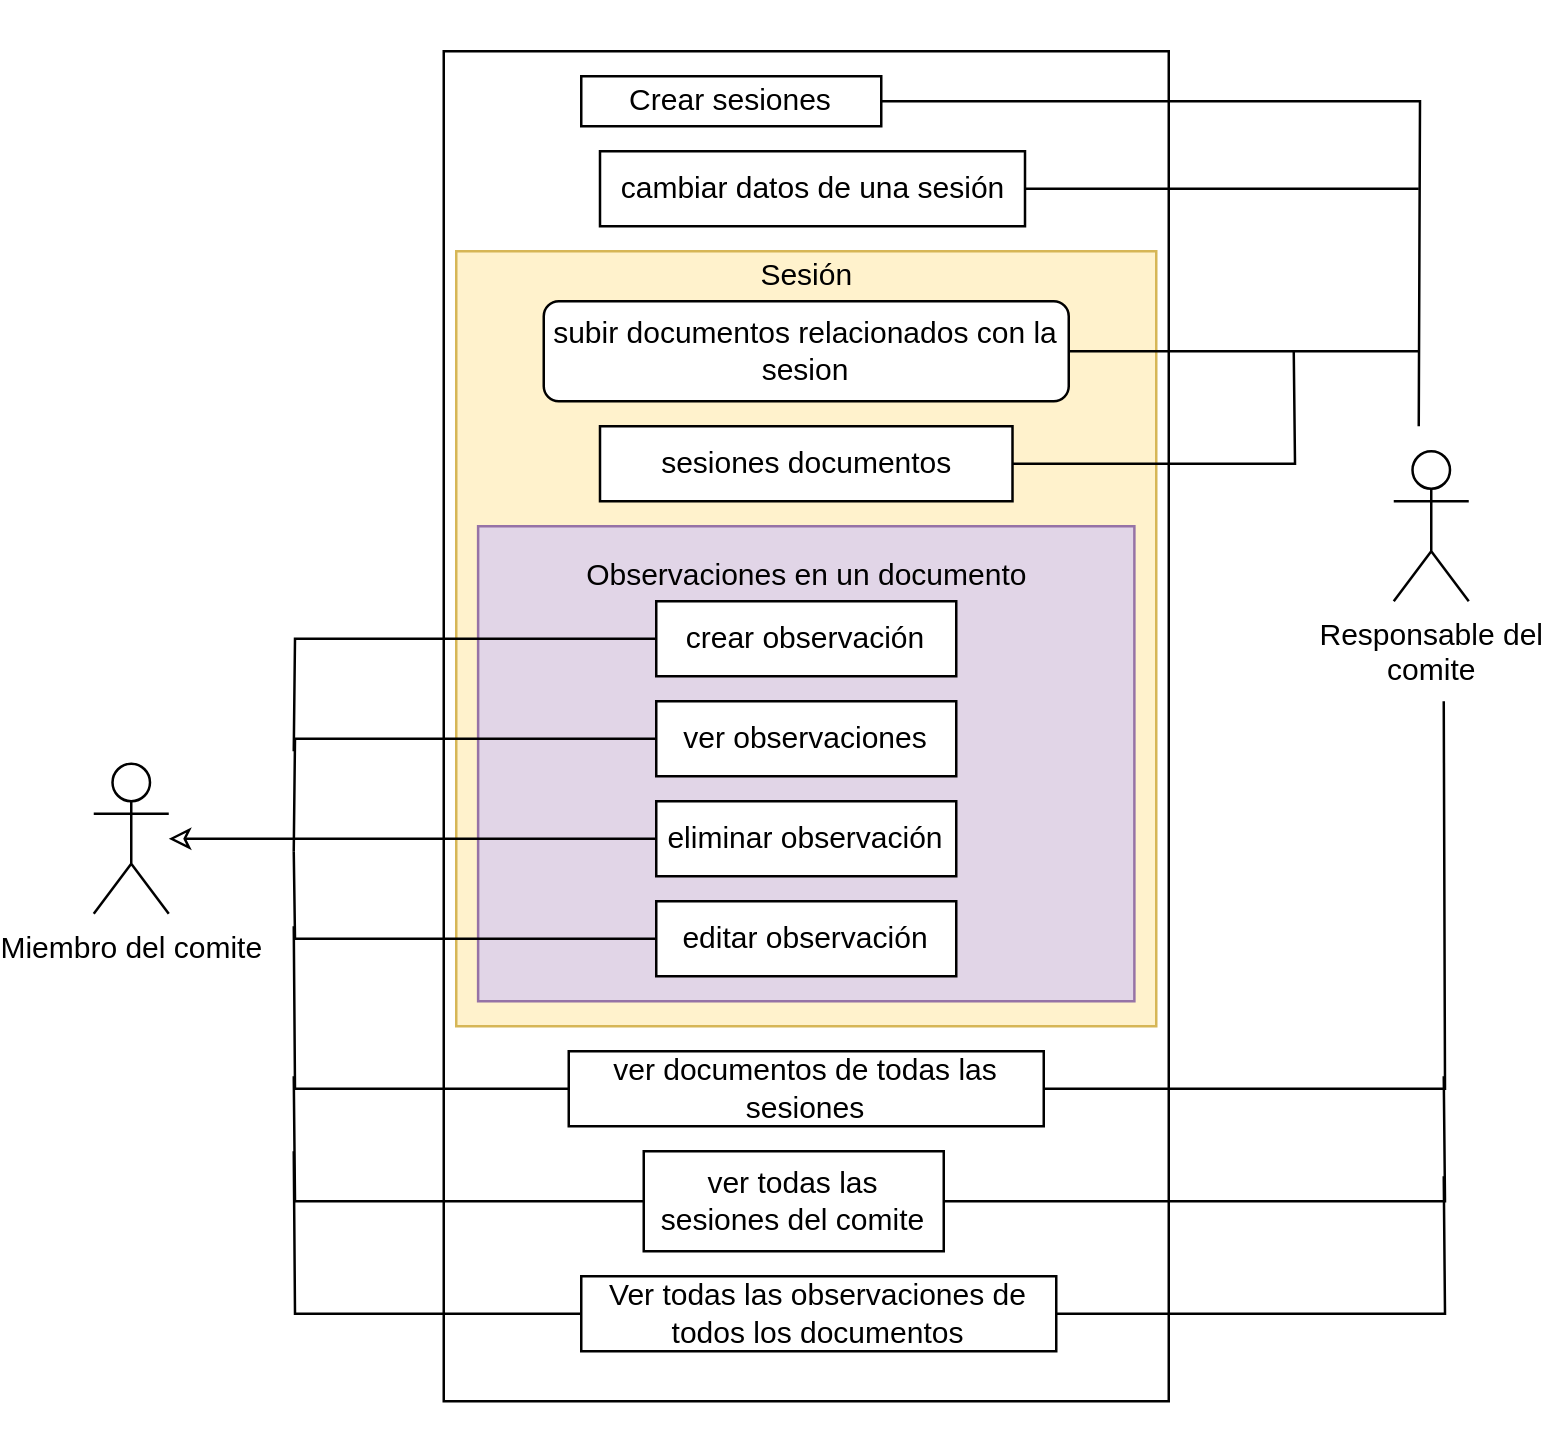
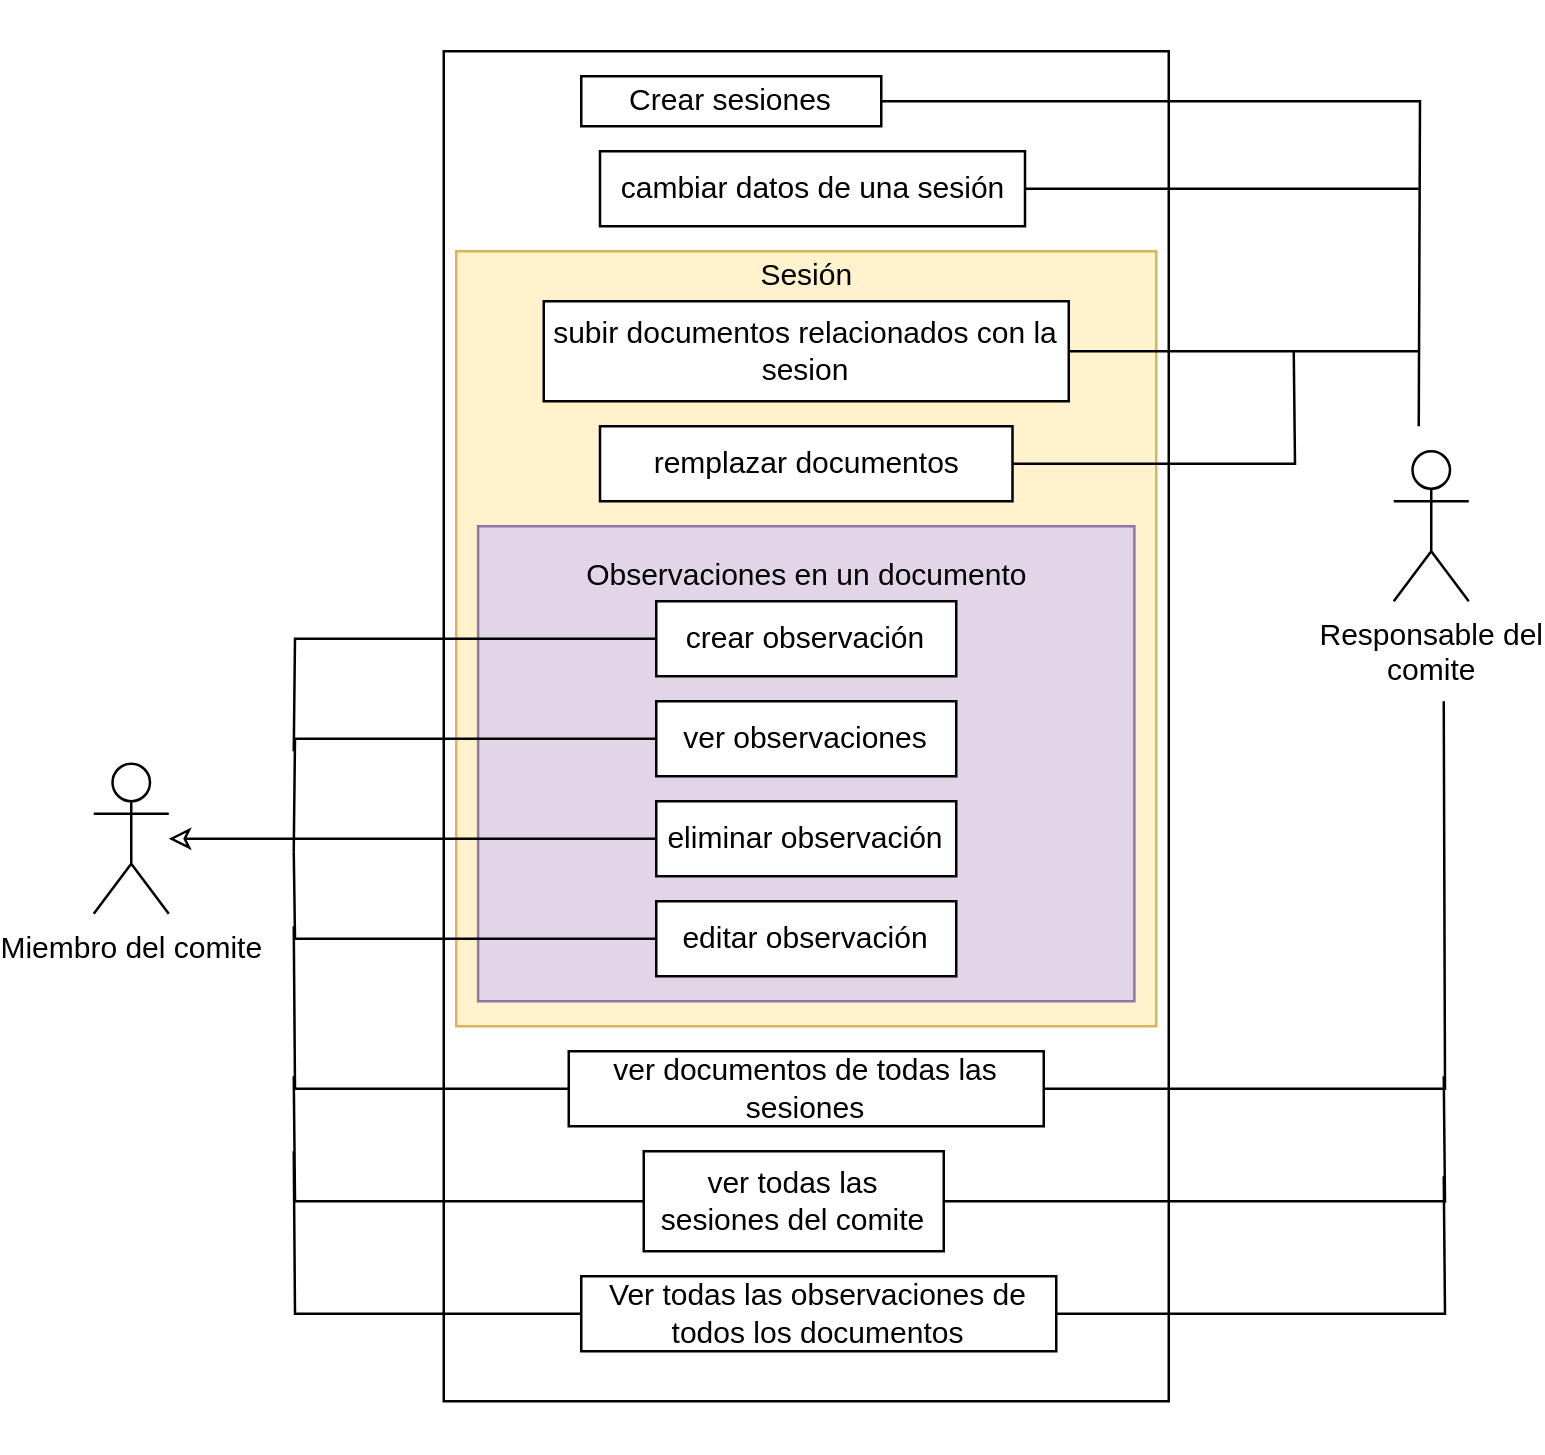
node "subir documentos relacionados con la sesion": shape rounded rectangle -> rectangle
node "sesiones documentos": label "sesiones documentos" -> "remplazar documentos"
